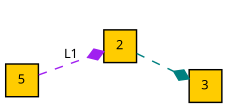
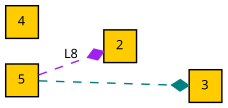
node "4": added
edge "5" -> "2": label "L1" -> "L8"
edge "2" -> "3": now "5" -> "3"
